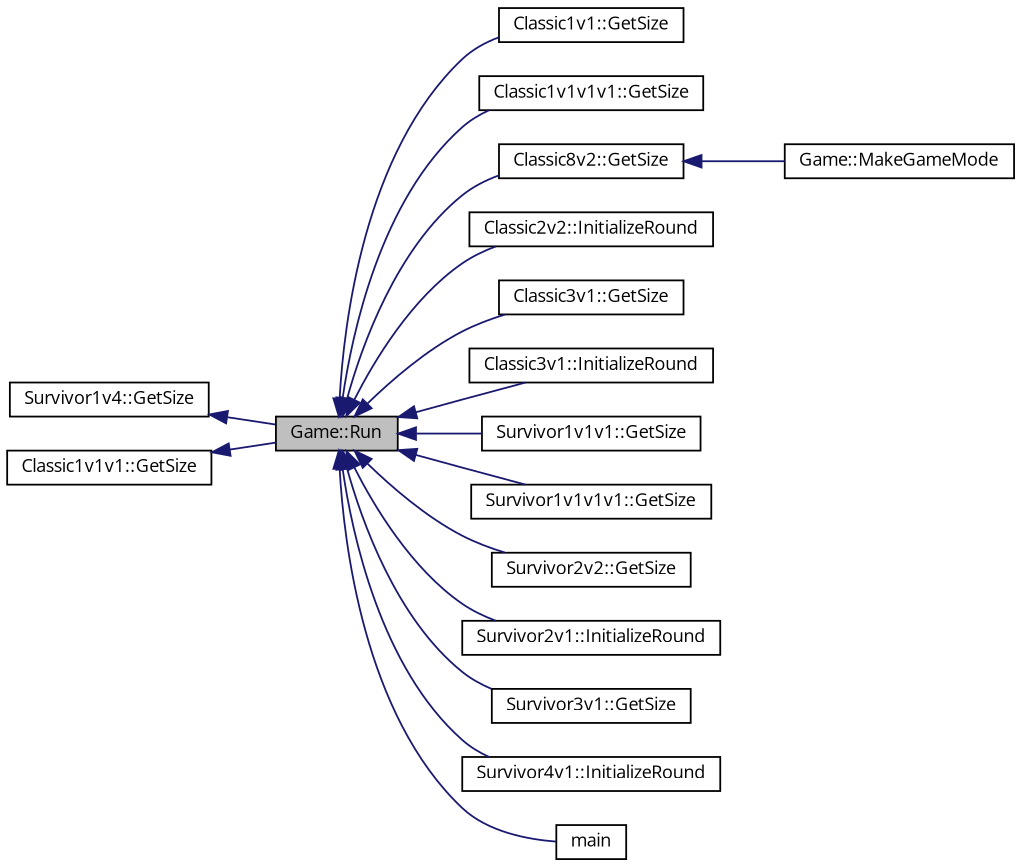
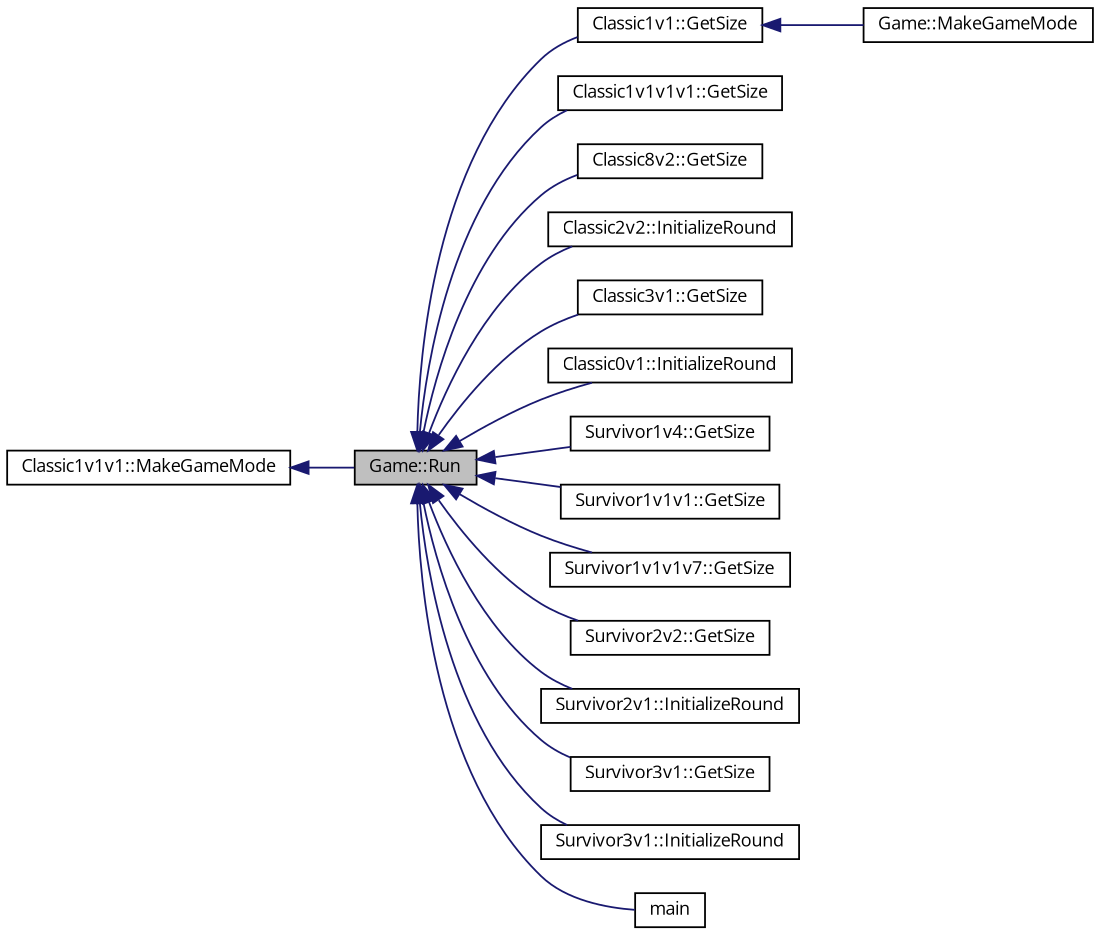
edge "Game::MakeGameMode" -> "Classic8v2::GetSize": now "Game::MakeGameMode" -> "Classic1v1::GetSize"
node "Classic3v1::InitializeRound": label "Classic3v1::InitializeRound" -> "Classic0v1::InitializeRound"
edge "Game::Run" -> "Survivor1v4::GetSize": reversed
node "Classic1v1v1::GetSize": label "Classic1v1v1::GetSize" -> "Classic1v1v1::MakeGameMode"
node "Survivor1v1v1v1::GetSize": label "Survivor1v1v1v1::GetSize" -> "Survivor1v1v1v7::GetSize"
node "Survivor4v1::InitializeRound": label "Survivor4v1::InitializeRound" -> "Survivor3v1::InitializeRound"
